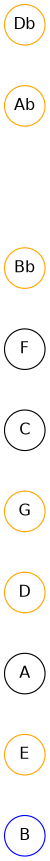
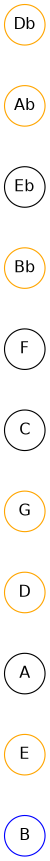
node "Eb": added
